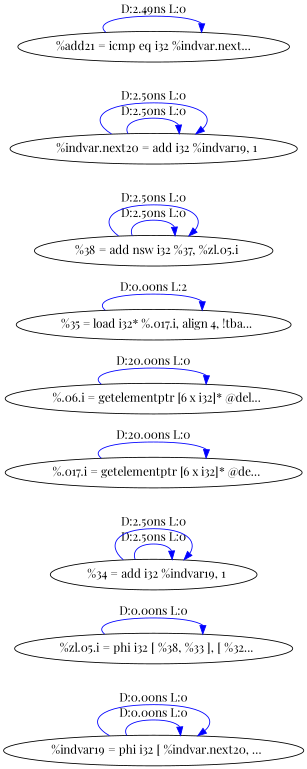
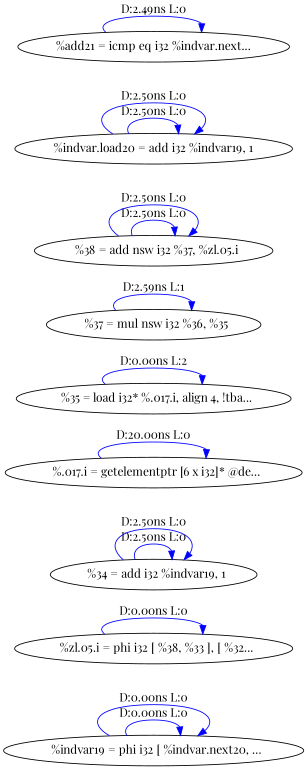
node "%indvar.next20 = add i32 %indvar19, 1": label "%indvar.next20 = add i32 %indvar19, 1" -> "%indvar.load20 = add i32 %indvar19, 1"
node "%37 = mul nsw i32 %36, %35": added
node "%.06.i = getelementptr [6 x i32]* @del...": removed
